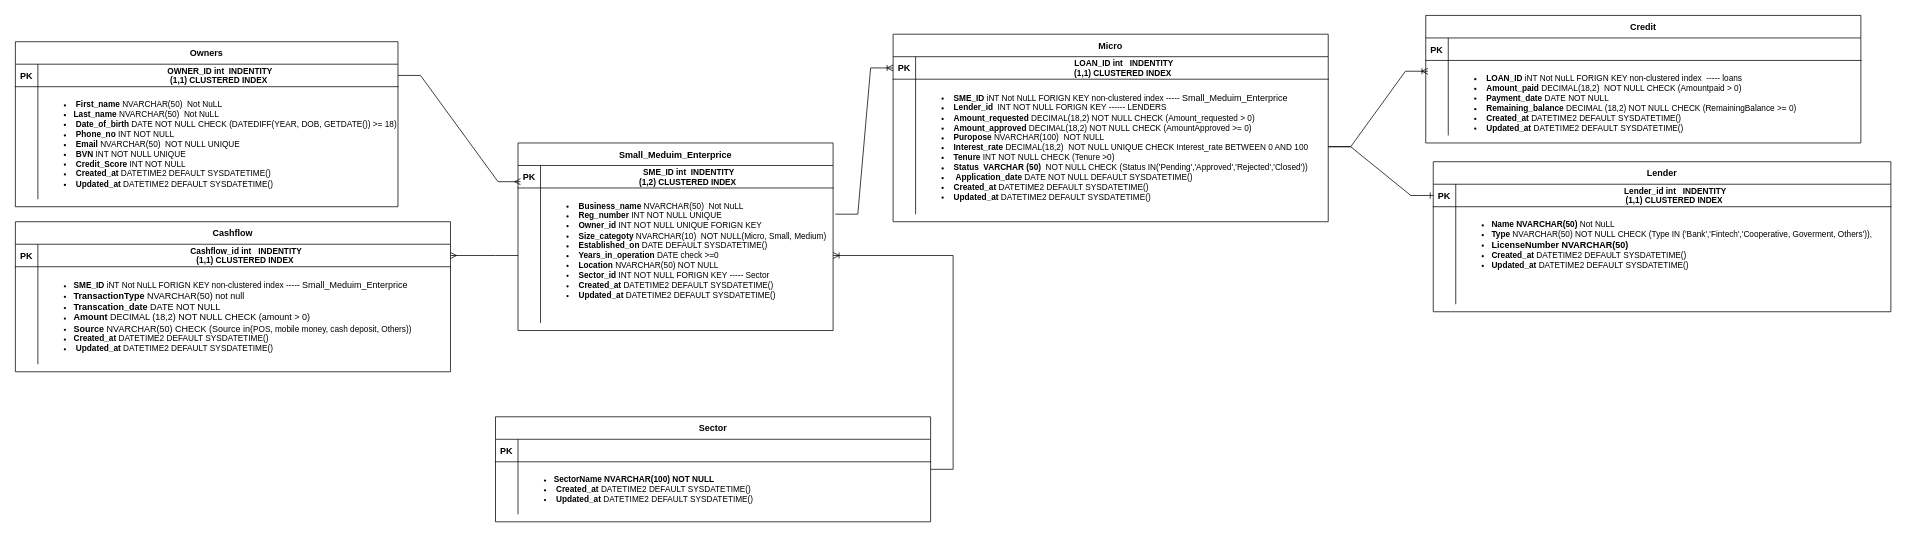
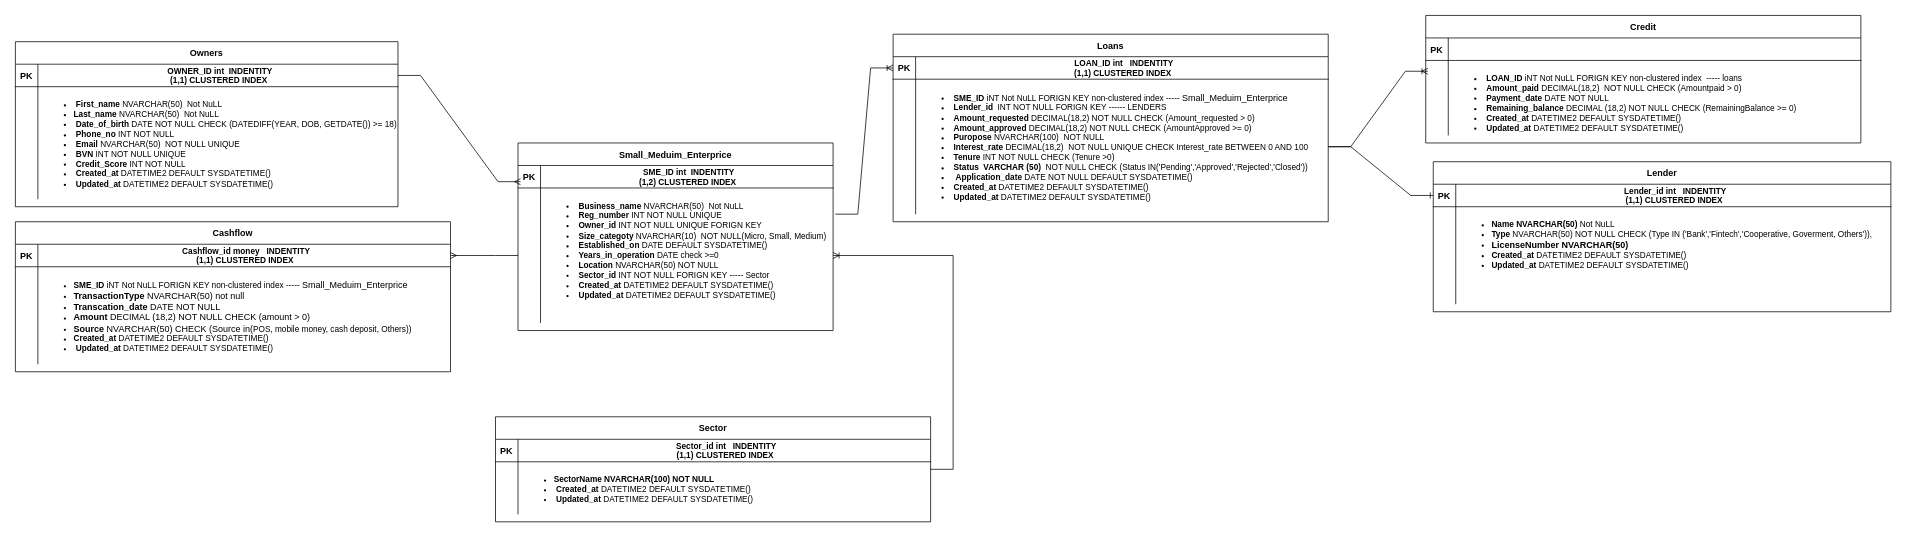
node "Micro": label "Micro" -> "Loans"
node "Cashflow_id int INDENTITY (1,1) CLUSTERED INDEX": label "Cashflow_id int INDENTITY (1,1) CLUSTERED INDEX" -> "Cashflow_id money INDENTITY (1,1) CLUSTERED INDEX"
node "Sector_id int INDENTITY (1,1) CLUSTERED INDEX": added
